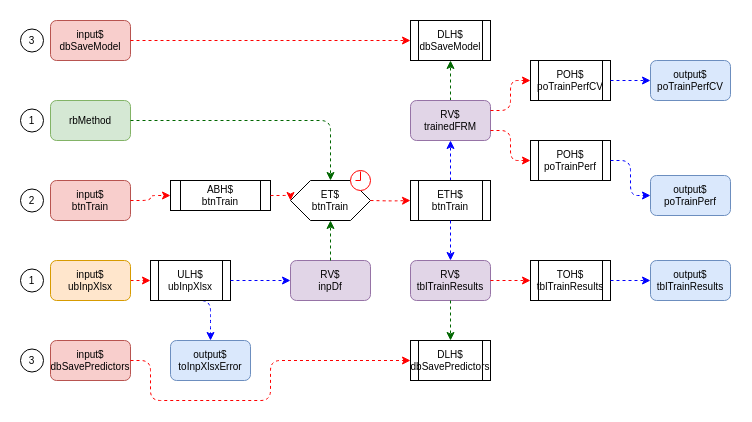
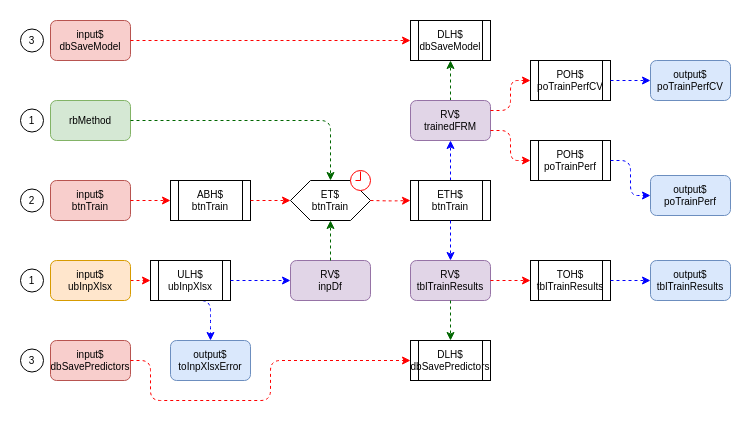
node "ABH$btnTrain": size 100x30 -> 80x40
